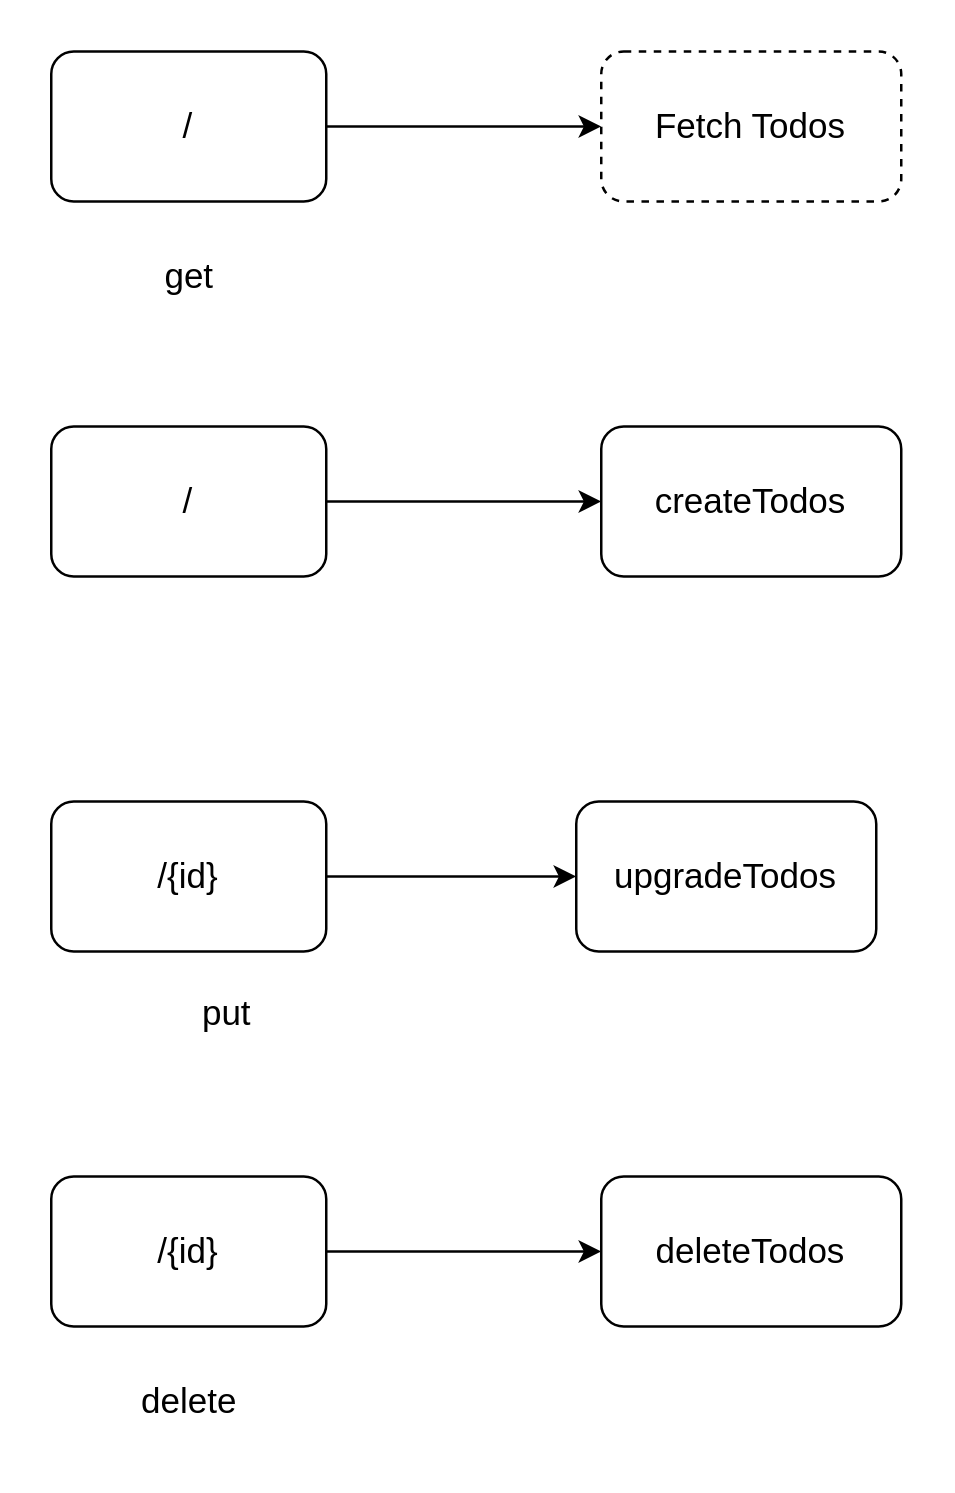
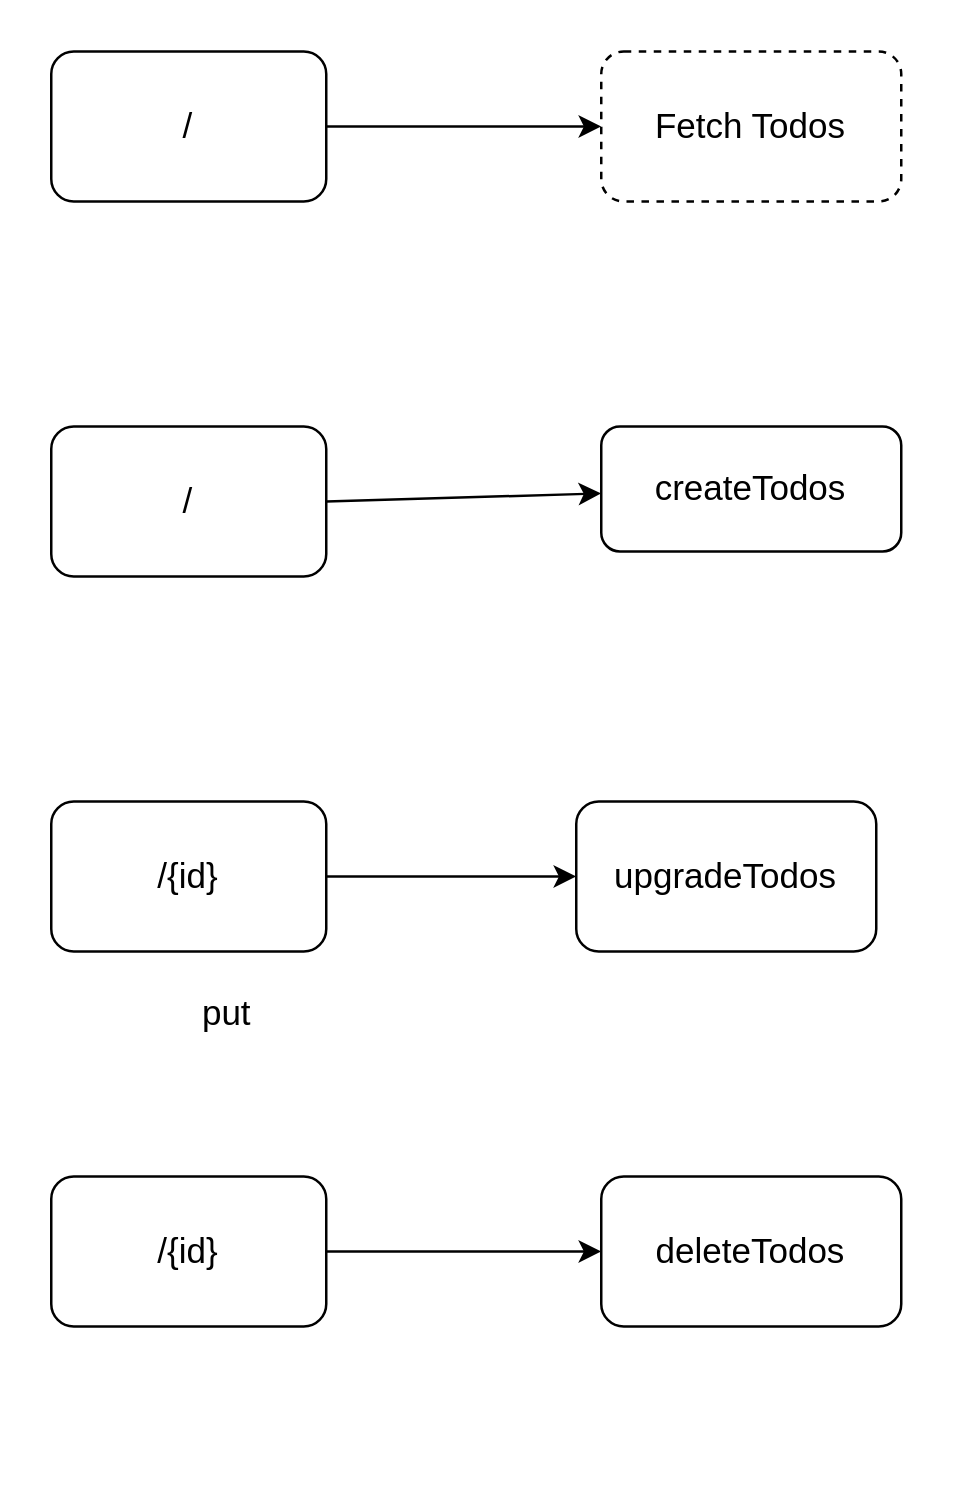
node "get": removed
node "createTodos": size 300x150 -> 300x125
node "delete": removed
